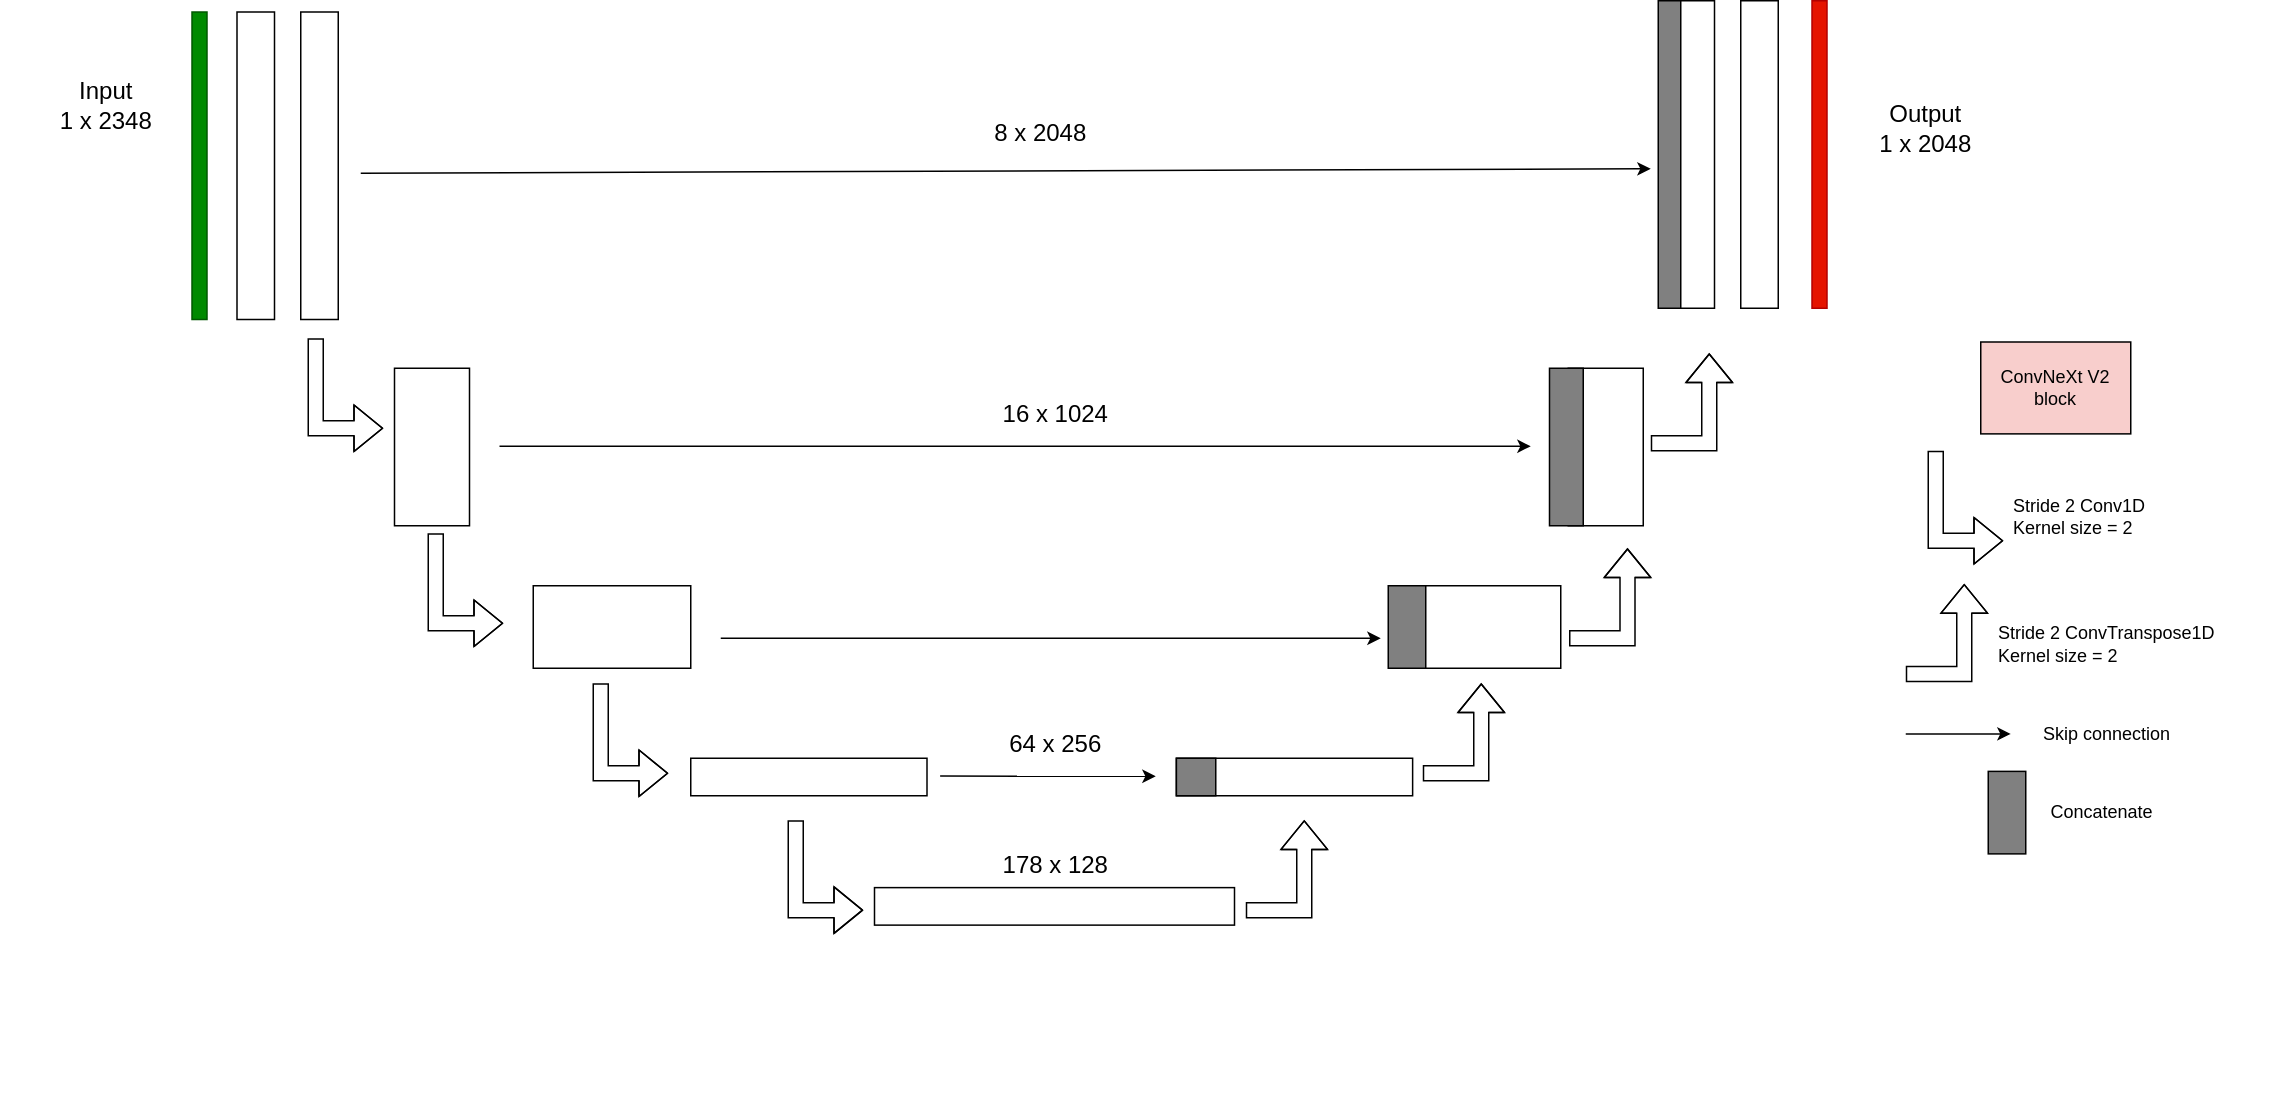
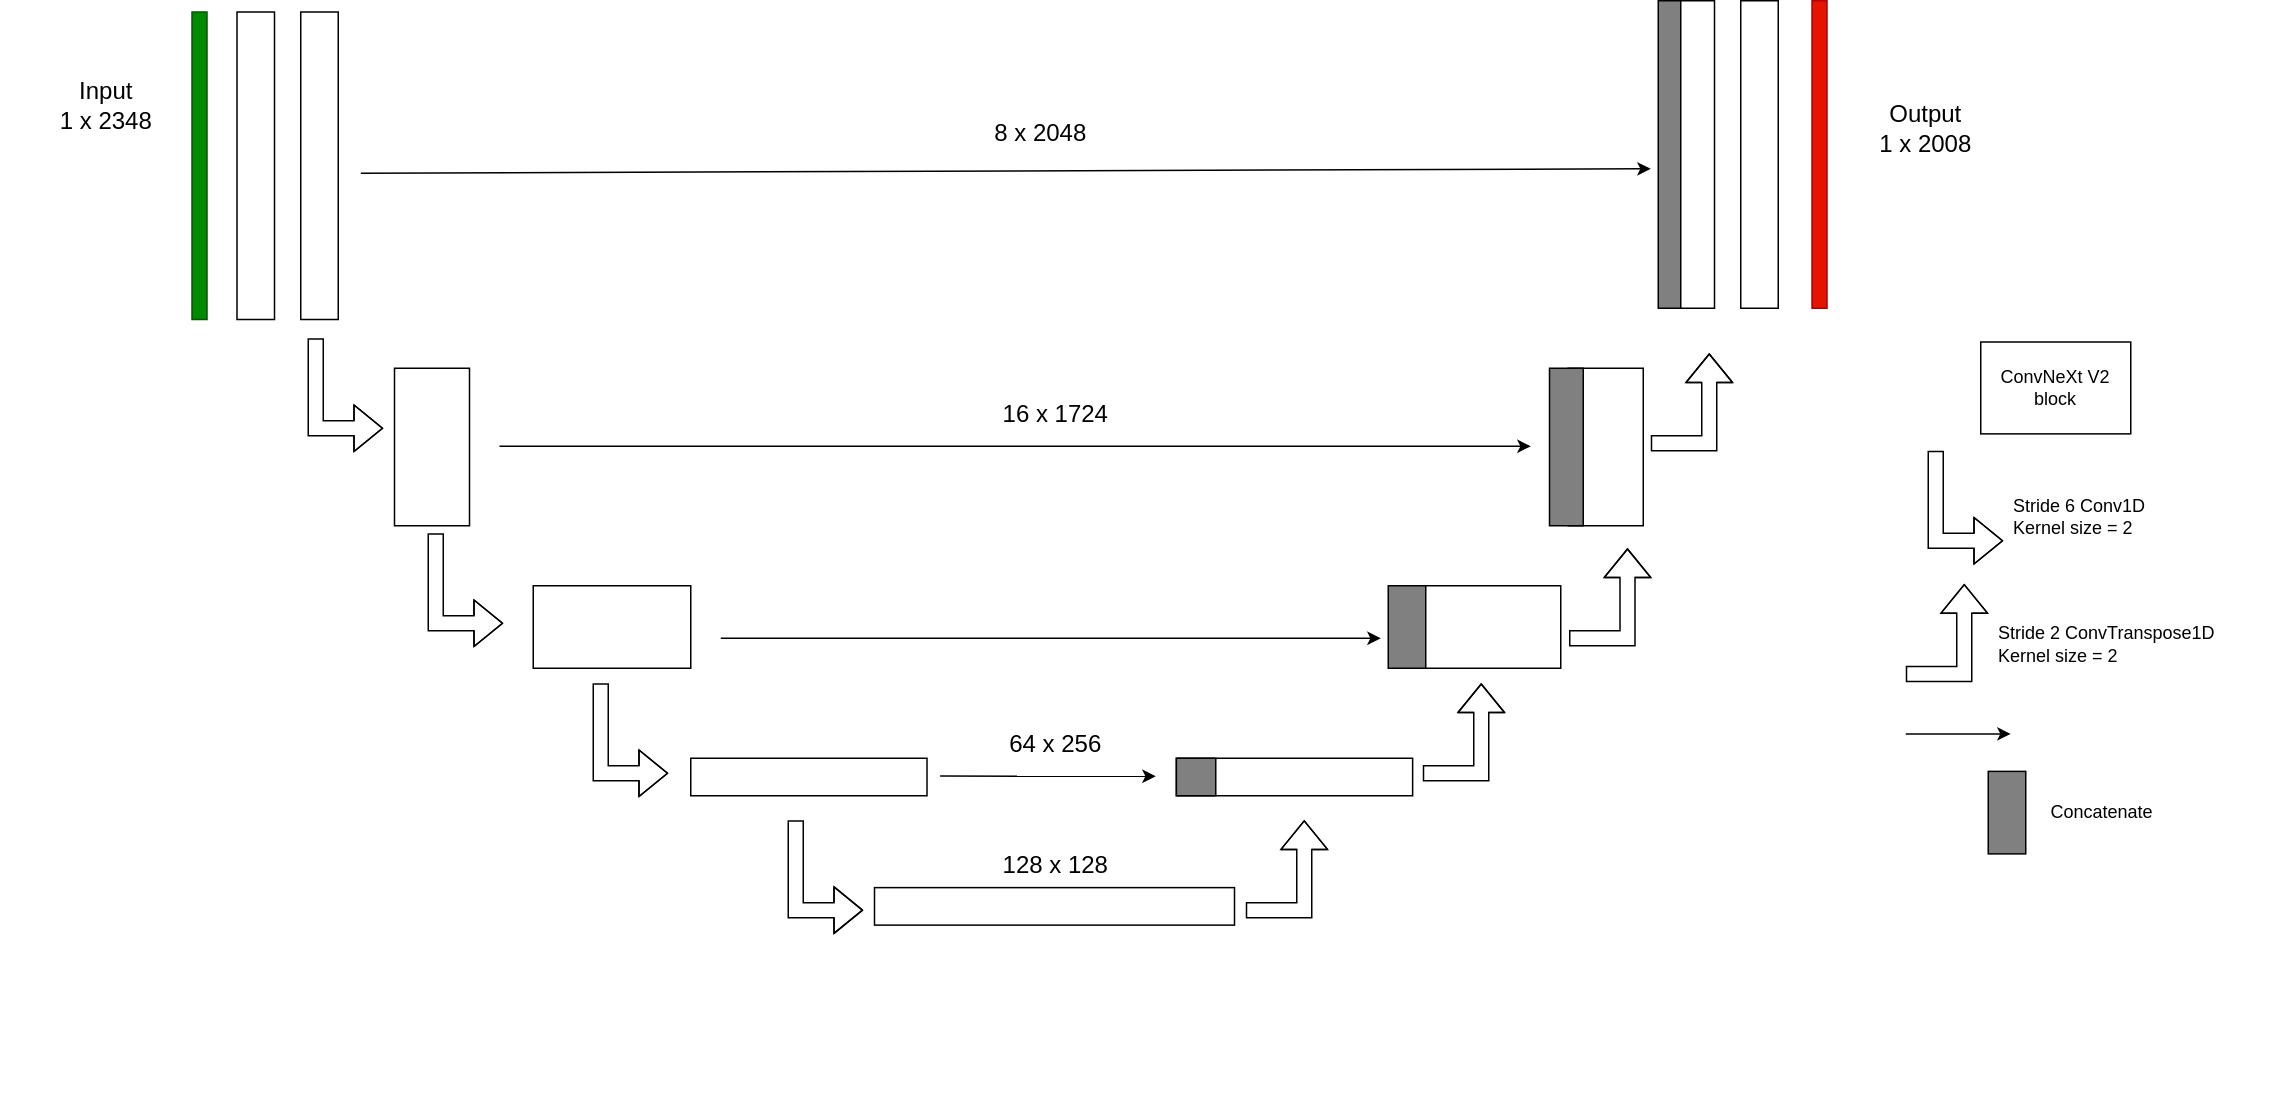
node "Output 1 x 2048": label "Output 1 x 2048" -> "Output 1 x 2008"
node "ConvNeXt V2 block": fillcolor #f8cecc -> #ffffff
node "16 x 1024": label "16 x 1024" -> "16 x 1724"
node "Stride 2 Conv1D Kernel size = 2": label "Stride 2 Conv1D Kernel size = 2" -> "Stride 6 Conv1D Kernel size = 2"
node "Skip connection": removed
node "178 x 128": label "178 x 128" -> "128 x 128"
